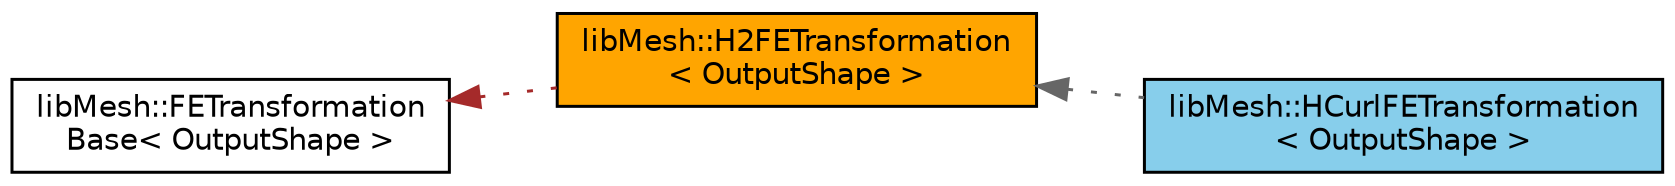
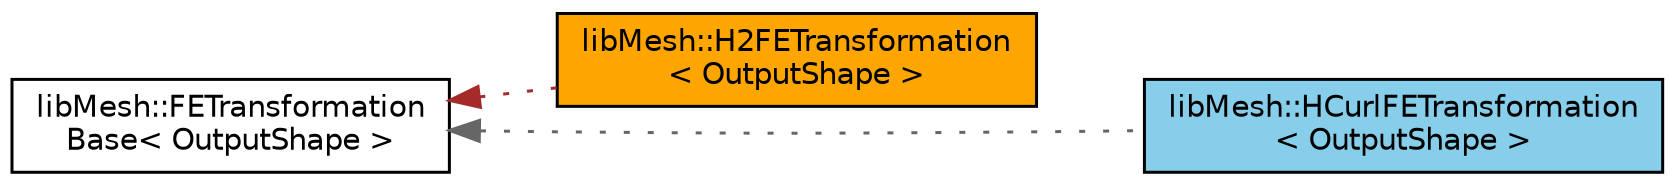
edge "libMesh::HCurlFETransformation < OutputShape >" -> "libMesh::H2FETransformation < OutputShape >": now "libMesh::HCurlFETransformation < OutputShape >" -> "libMesh::FETransformation Base< OutputShape >"
